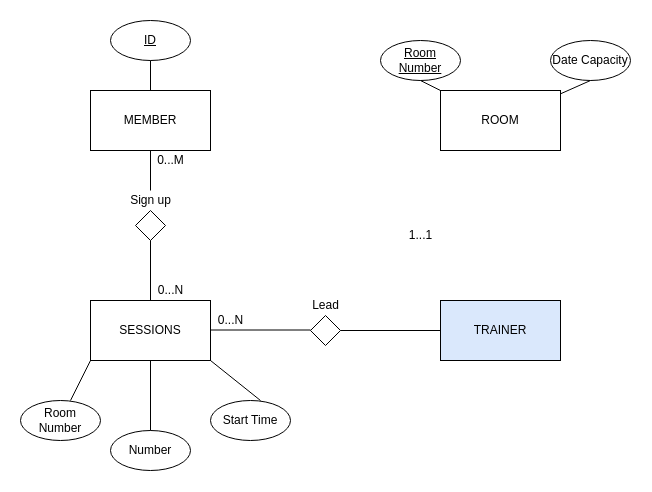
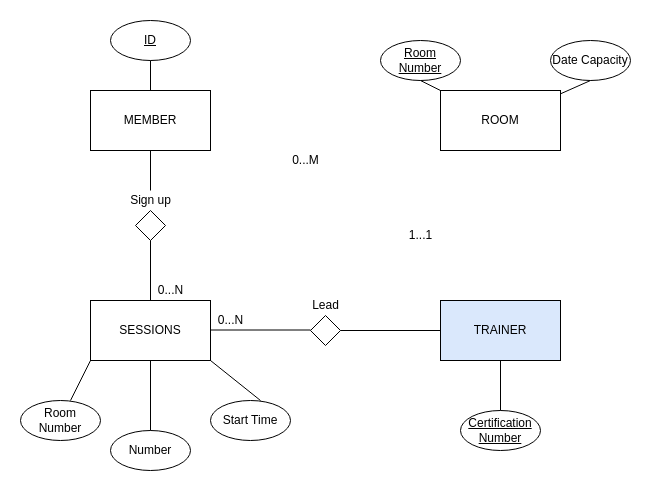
node "0...M": moved (171, 161) -> (306, 161)
edge "TRAINER" -- "Certification Number": added
node "Certification Number": added
